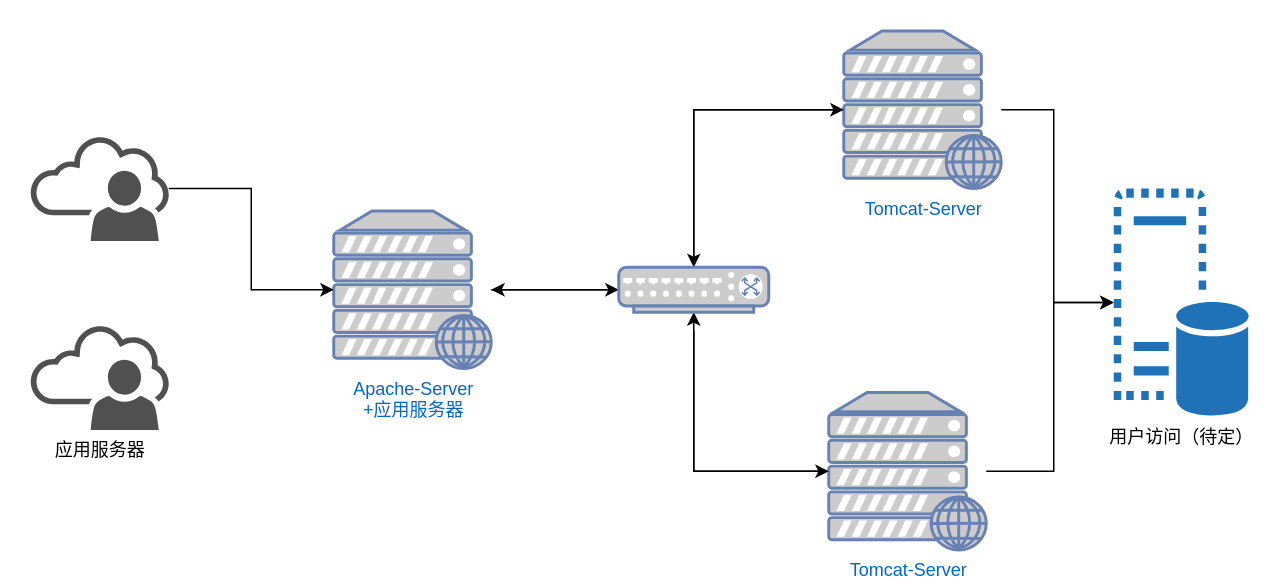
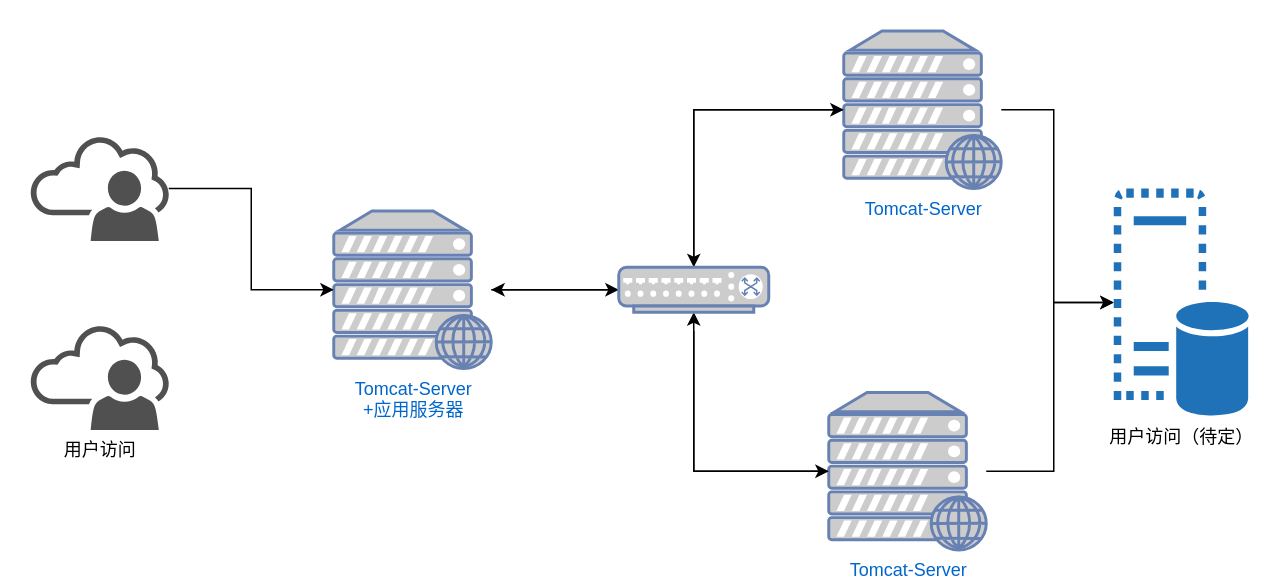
node "Apache-Server +应用服务器": label "Apache-Server +应用服务器" -> "Tomcat-Server +应用服务器"
node "应用服务器": label "应用服务器" -> "用户访问"
